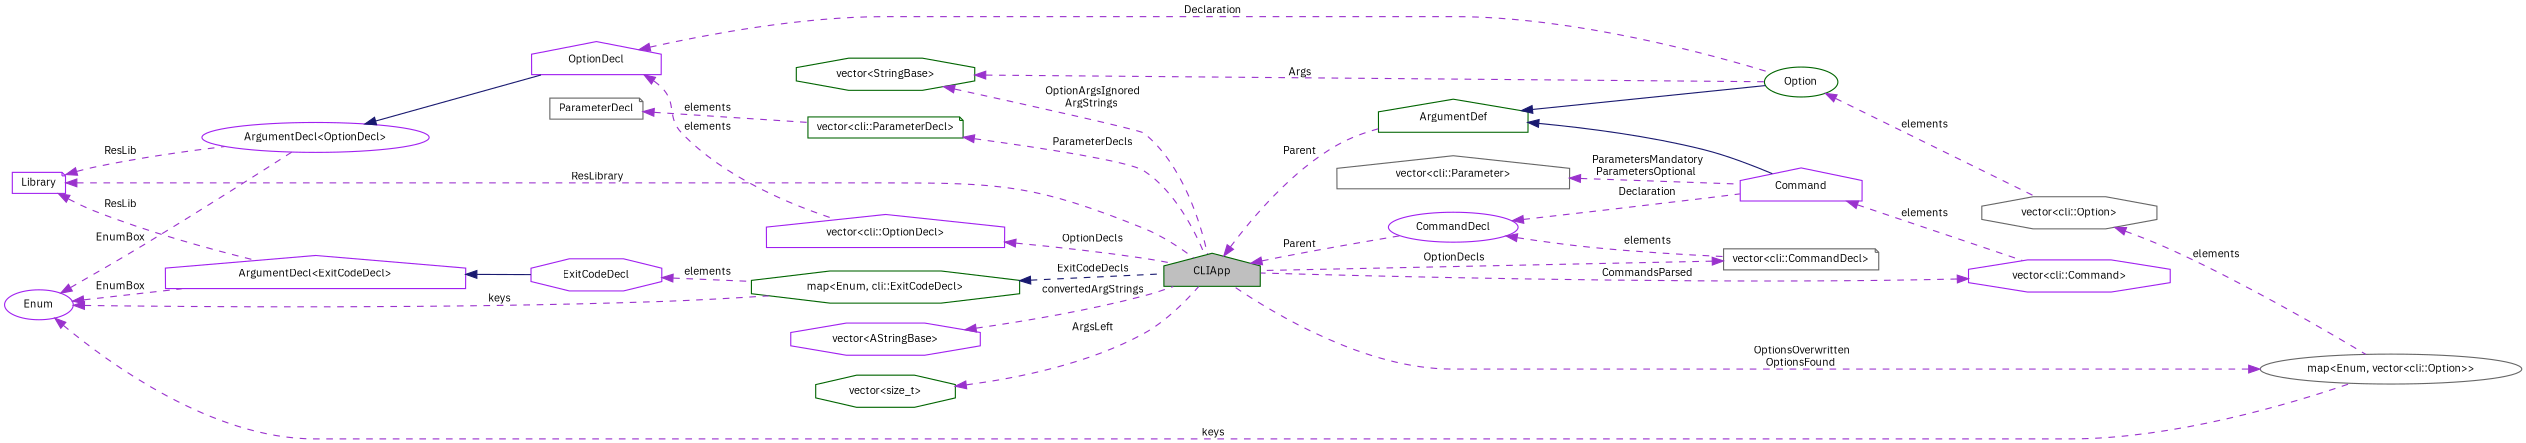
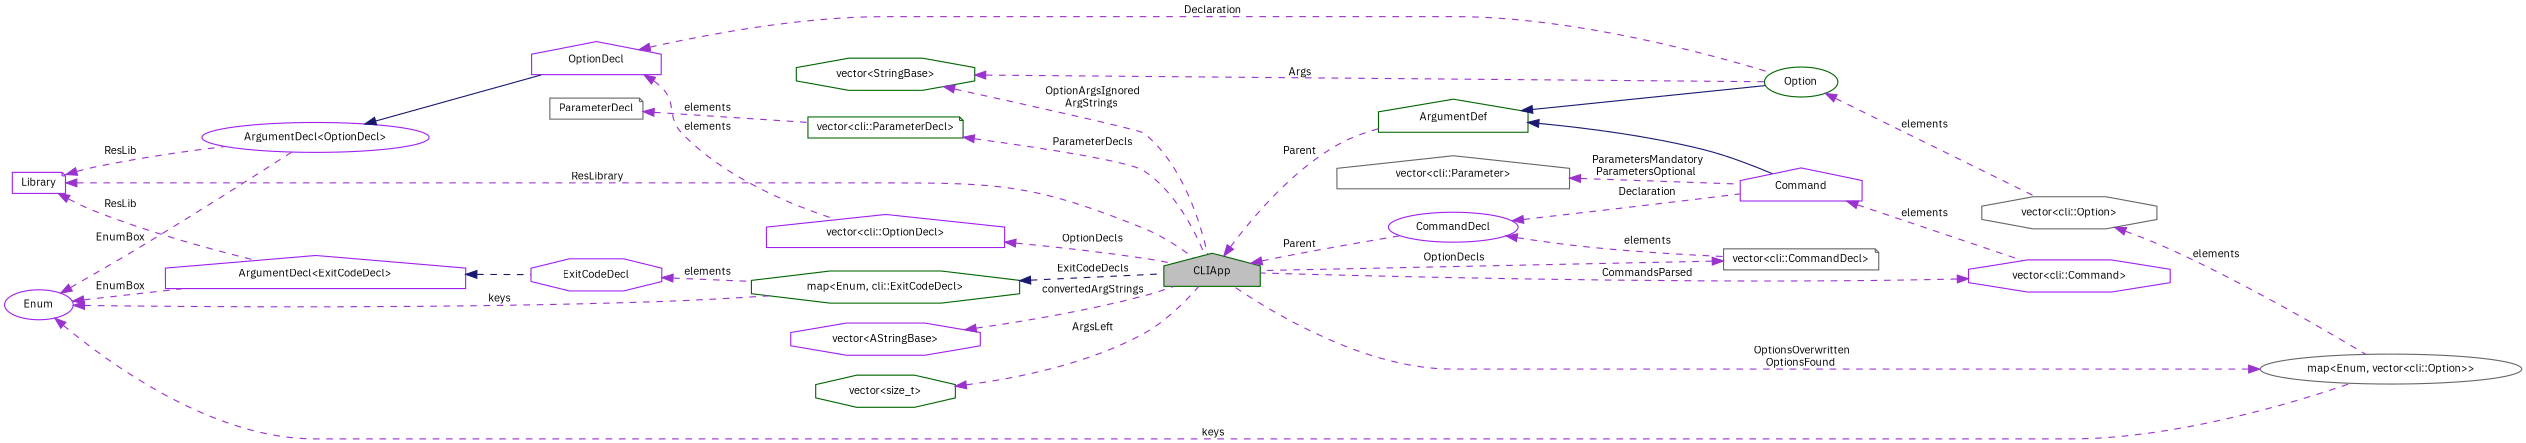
edge "ExitCodeDecl" -> "ArgumentDecl<ExitCodeDecl>": style solid -> dashed
